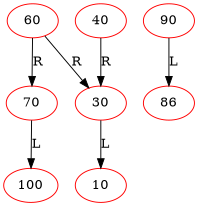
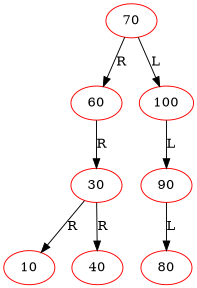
edge "60" -> "70": reversed
edge "40" -> "30": reversed
node "86": label "86" -> "80"
edge "100" -> "90": added, label "L"
edge "30" -> "10": label "L" -> "R"
